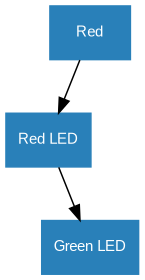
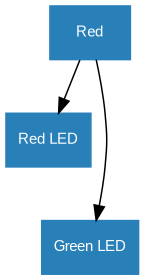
edge "Red LED" -> "Green LED": now "Red" -> "Green LED"
